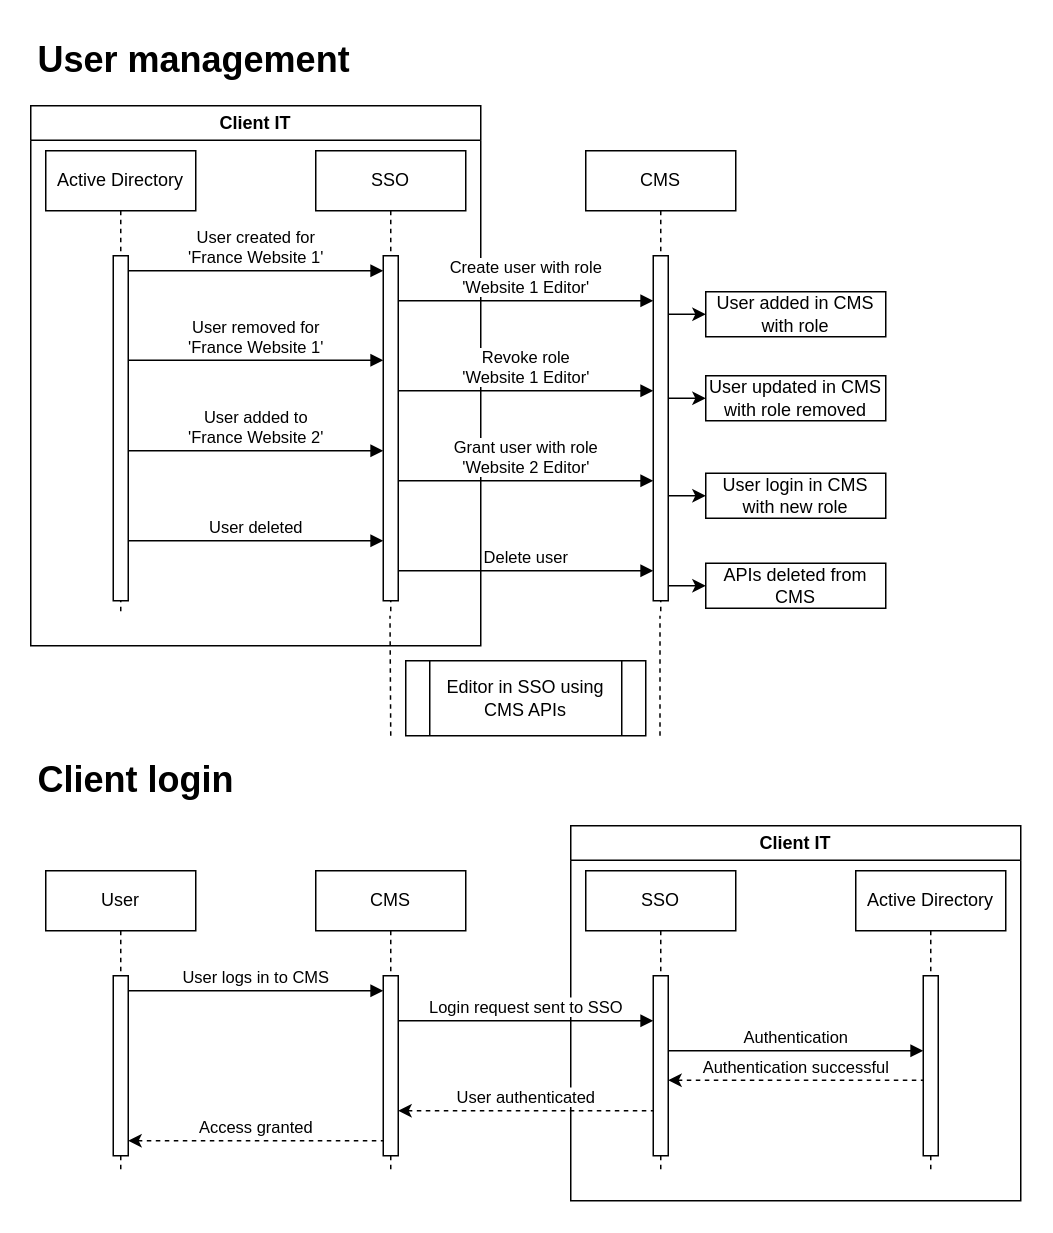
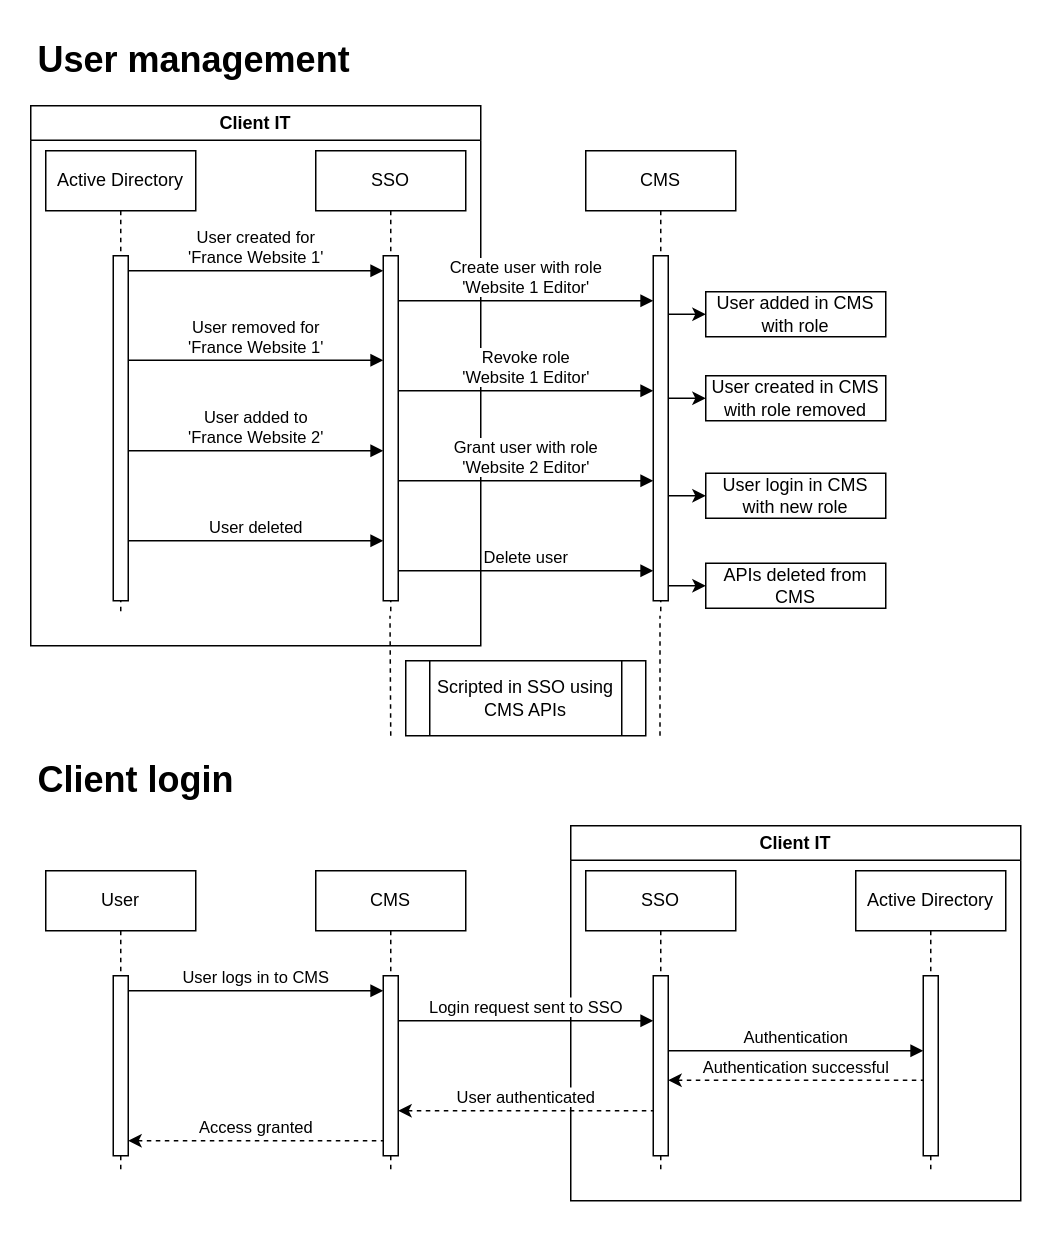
node "User updated in CMS with role removed": label "User updated in CMS with role removed" -> "User created in CMS with role removed"
node "Editor in SSO using CMS APIs": label "Editor in SSO using CMS APIs" -> "Scripted in SSO using CMS APIs"
